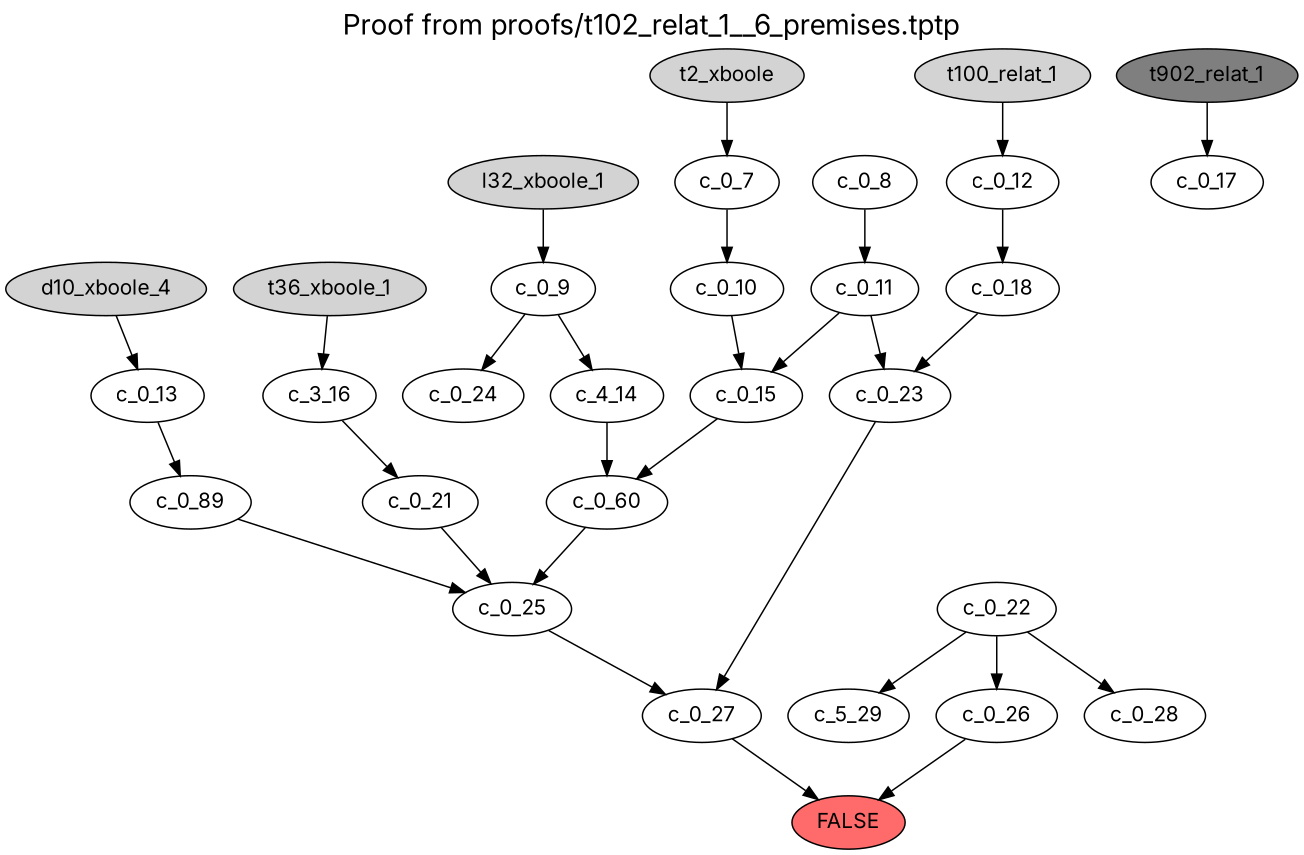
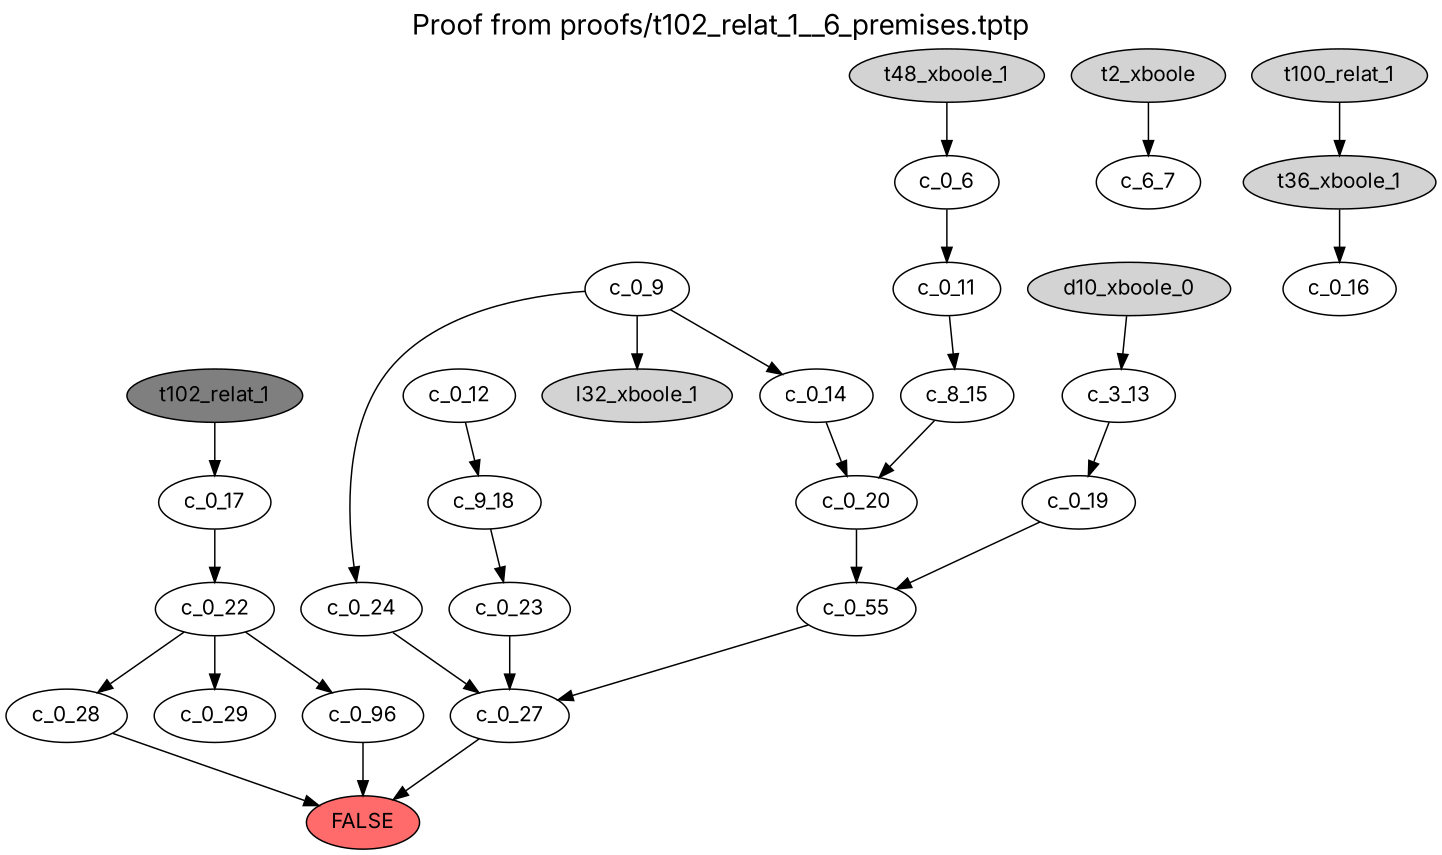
node "t48_xboole_1": added
node "t902_relat_1": label "t902_relat_1" -> "t102_relat_1"
edge "t100_relat_1" -> "c_0_12": now "t100_relat_1" -> "t36_xboole_1"
node "c_0_7": label "c_0_7" -> "c_6_7"
node "c_0_8": label "c_0_8" -> "c_0_6"
edge "l32_xboole_1" -> "c_0_9": reversed
node "d10_xboole_4": label "d10_xboole_4" -> "d10_xboole_0"
node "c_0_10": removed
node "c_0_18": label "c_0_18" -> "c_9_18"
edge "c_0_11" -> "c_0_23": removed
node "c_0_13": label "c_0_13" -> "c_3_13"
node "c_3_16": label "c_3_16" -> "c_0_16"
node "c_4_14": label "c_4_14" -> "c_0_14"
node "c_0_15": label "c_0_15" -> "c_8_15"
node "c_0_89": label "c_0_89" -> "c_0_19"
node "c_0_21": removed
node "c_0_60": label "c_0_60" -> "c_0_20"
edge "c_0_17" -> "c_0_22": added
node "c_0_25": label "c_0_25" -> "c_0_55"
edge "c_0_24" -> "c_0_27": added
node "c_5_29": label "c_5_29" -> "c_0_29"
node "c_0_26": label "c_0_26" -> "c_0_96"
edge "c_0_28" -> "FALSE": added
